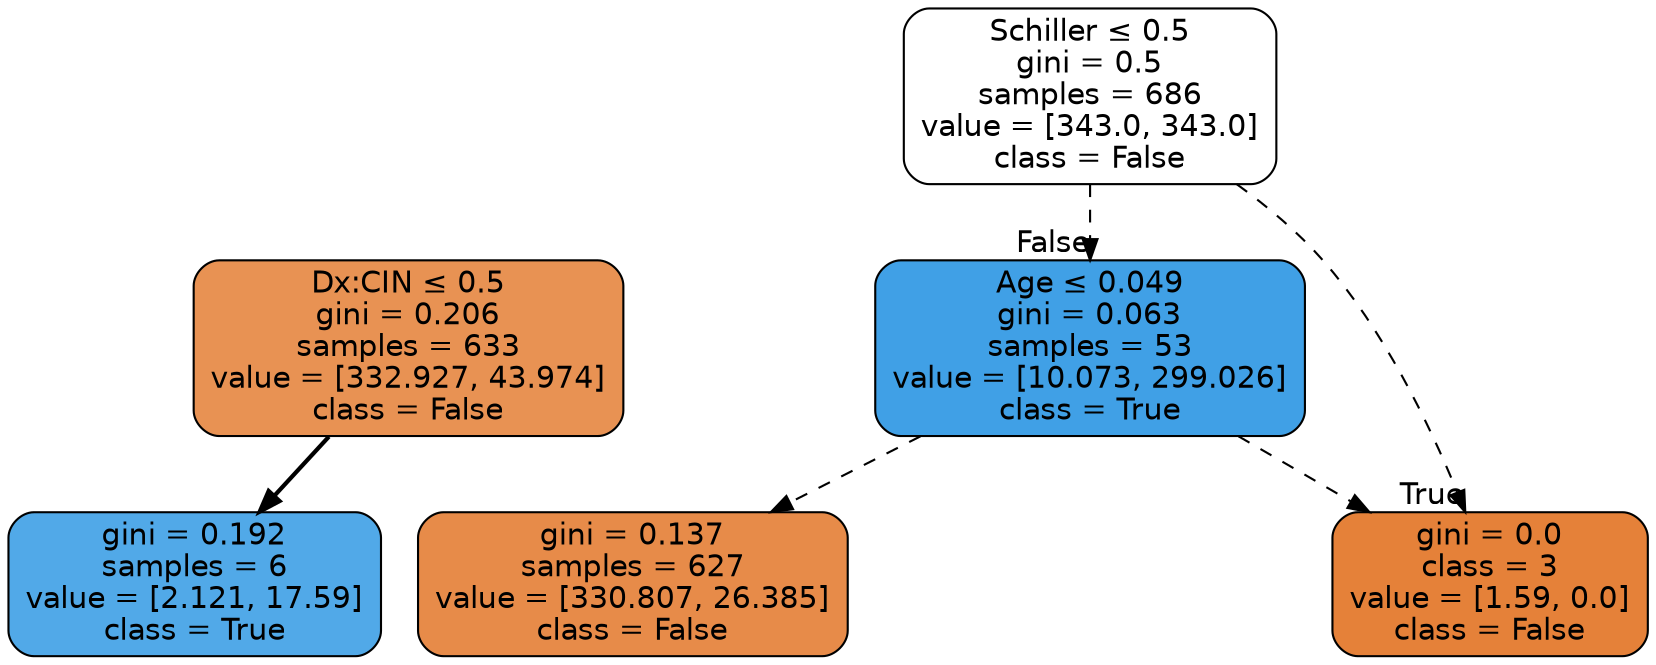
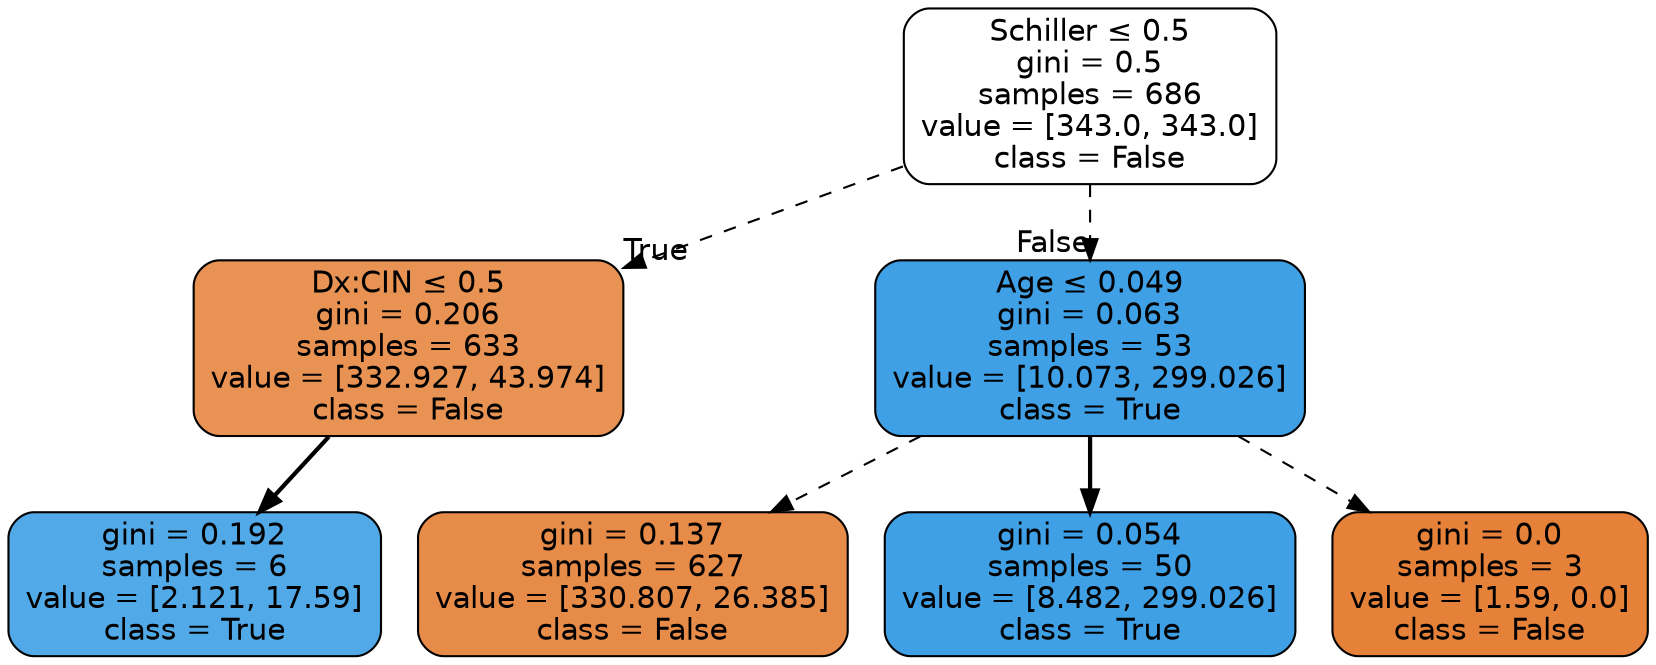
edge "Schiller ≤ 0.5" -> "gini = 0.0": now "Schiller ≤ 0.5" -> "Dx:CIN ≤ 0.5"
node "gini = 0.0": text "class = 3" -> "samples = 3"
node "gini = 0.054": added
